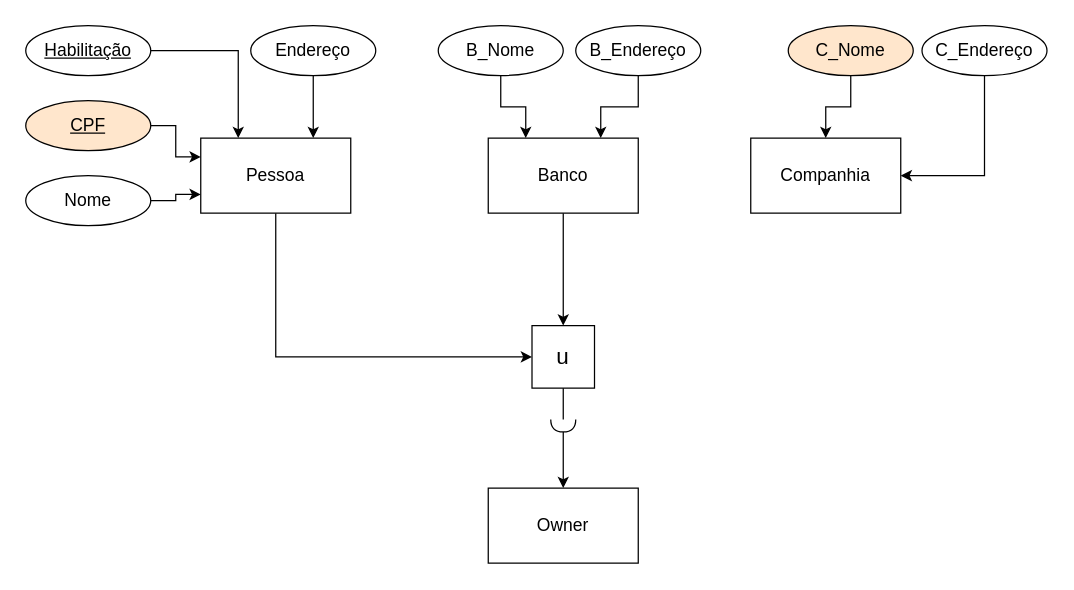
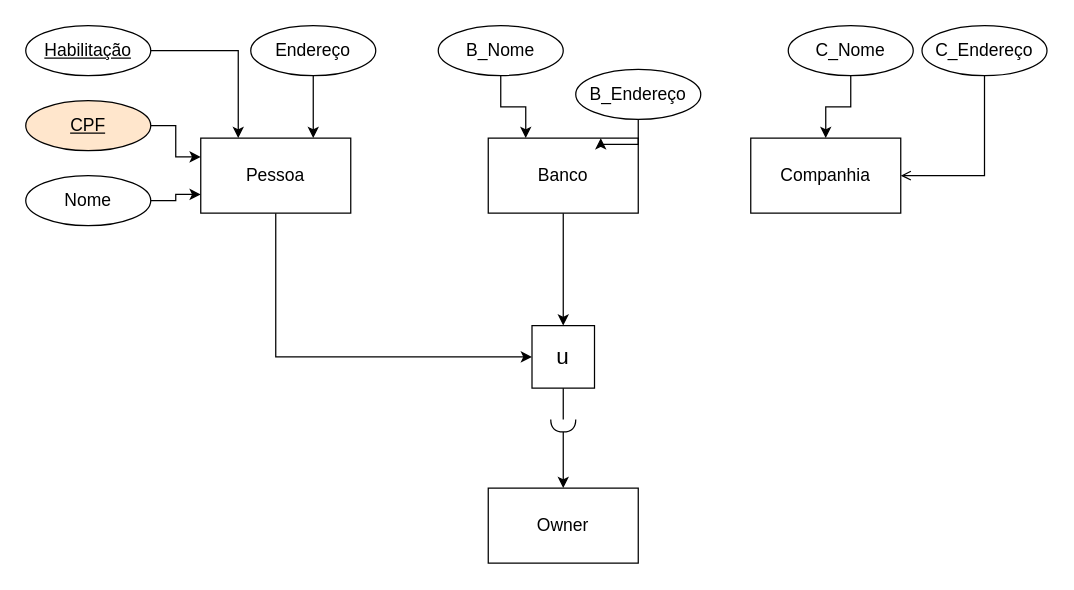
node "B_Endereço": moved (638, 51) -> (638, 94)
node "C_Nome": fillcolor #ffe6cc -> #ffffff
edge "C_Endereço" -> "Companhia": arrowhead classic -> open
